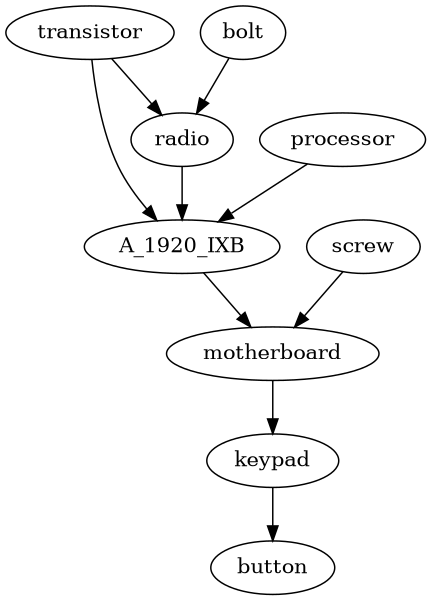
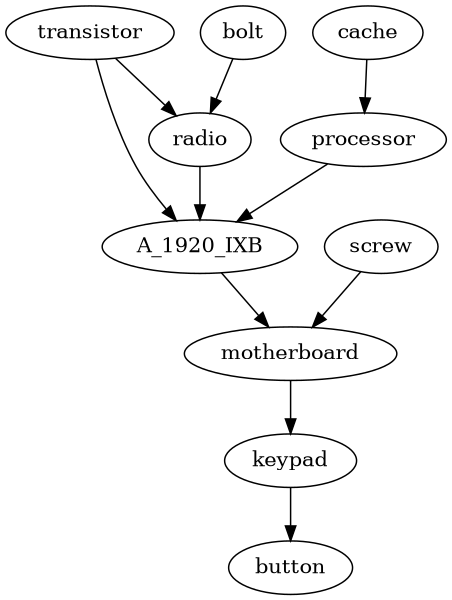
node "cache": added
